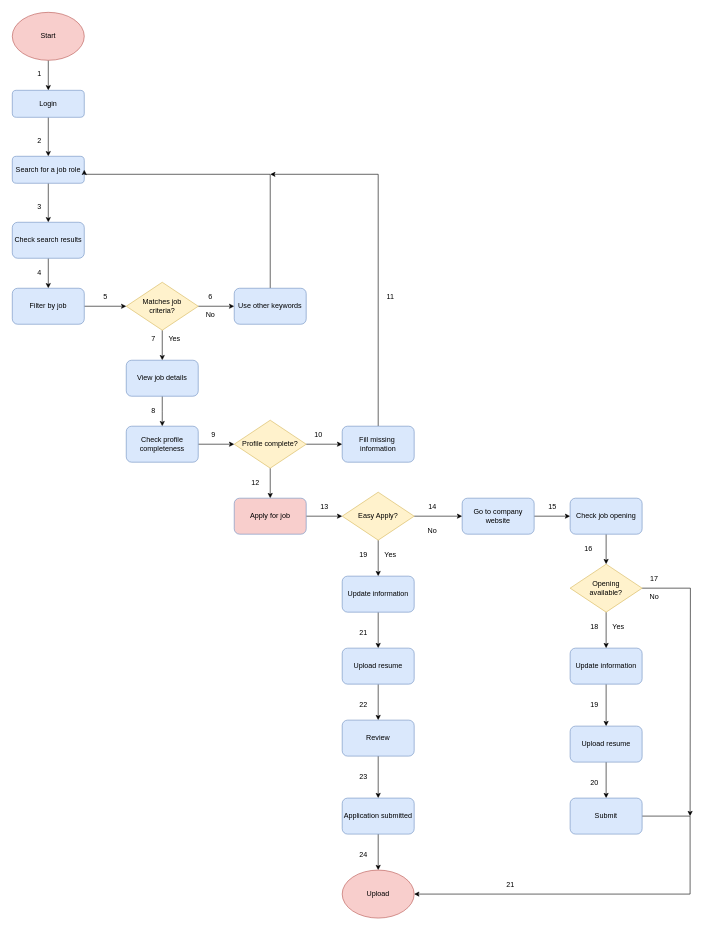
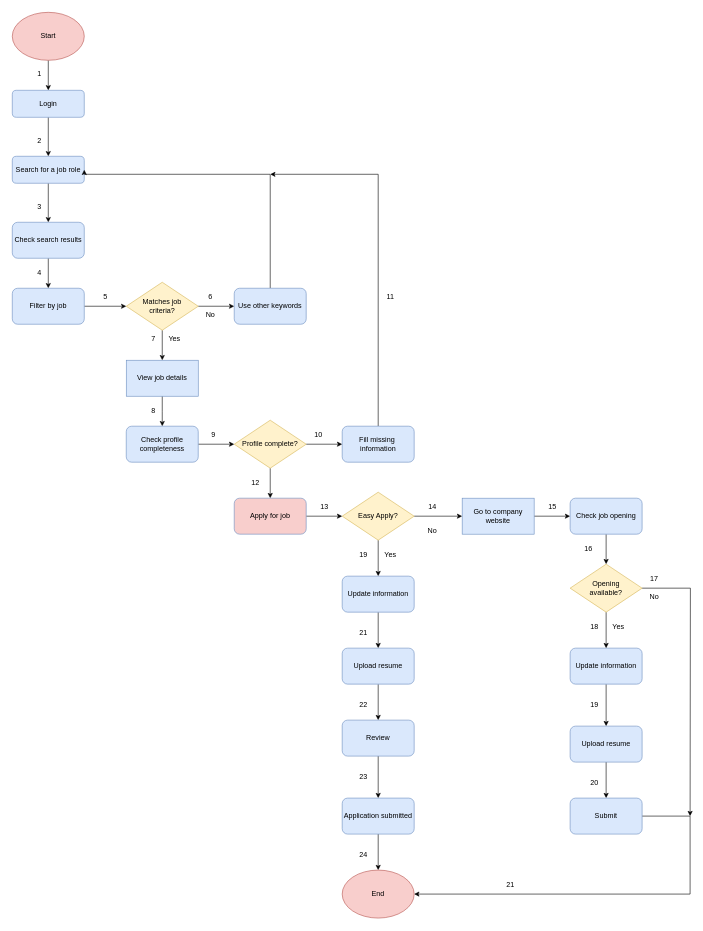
node "View job details": shape rounded rectangle -> rectangle
node "Go to company website": shape rounded rectangle -> rectangle
node "Upload": label "Upload" -> "End"
